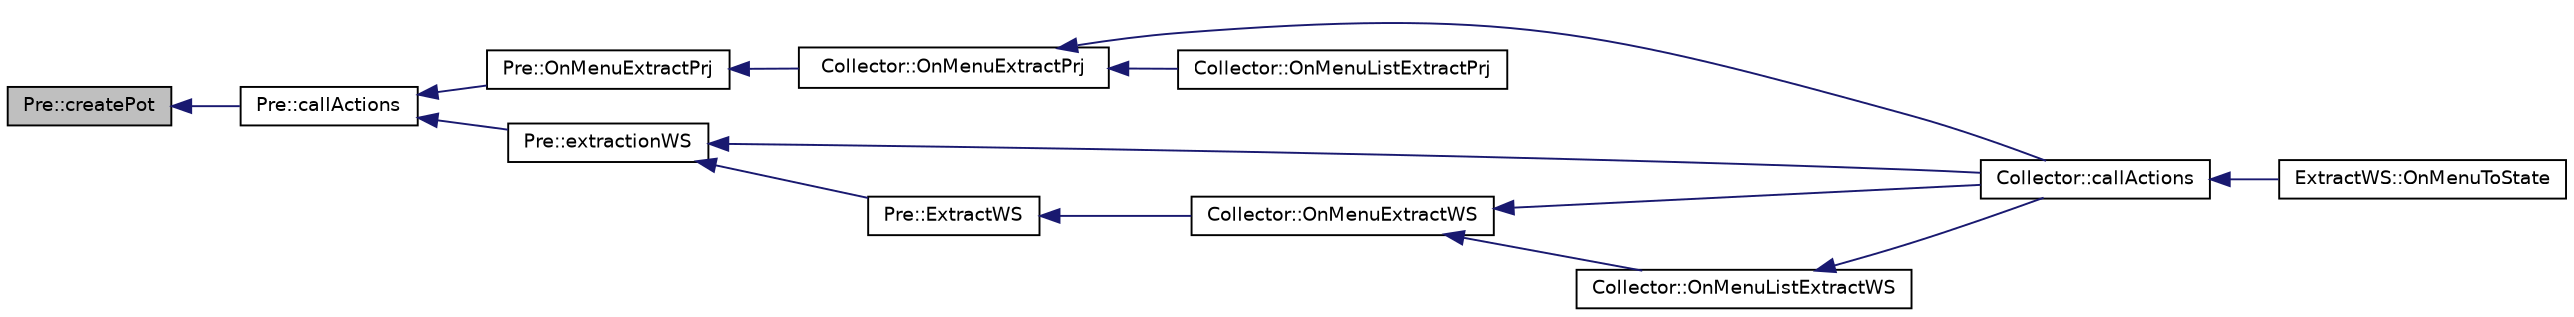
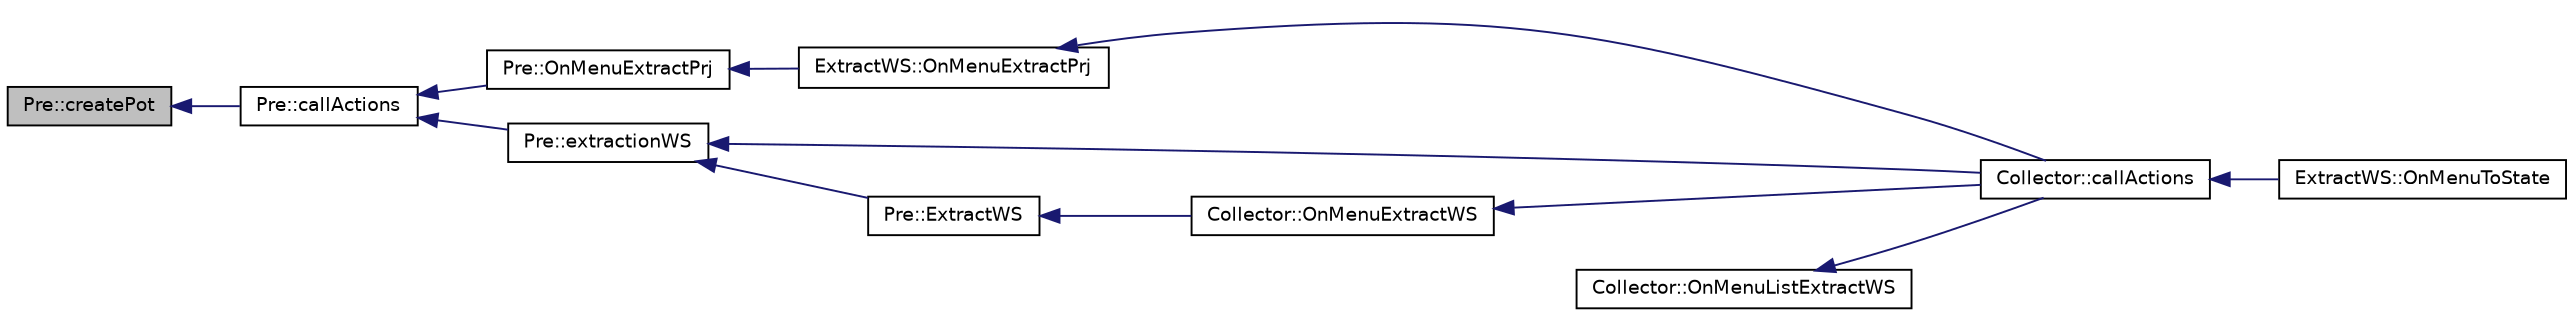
node "Collector::OnMenuExtractPrj": label "Collector::OnMenuExtractPrj" -> "ExtractWS::OnMenuExtractPrj"
node "Collector::OnMenuListExtractPrj": removed
edge "Collector::OnMenuListExtractWS" -> "Collector::OnMenuExtractWS": removed
